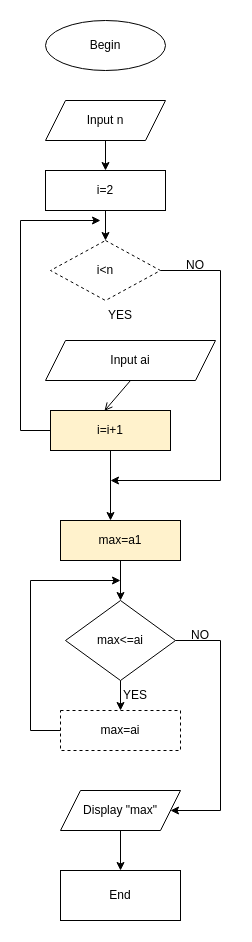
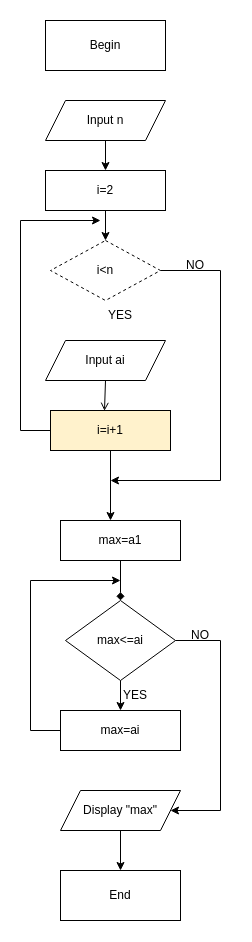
node "Begin": shape ellipse -> rectangle
node "Input ai": size 170x40 -> 120x40
node "max=a1": fillcolor #fff2cc -> #ffffff
edge "max=a1" -> "max<=ai": arrowhead classic -> diamond
node "max=ai": style dashed -> solid
